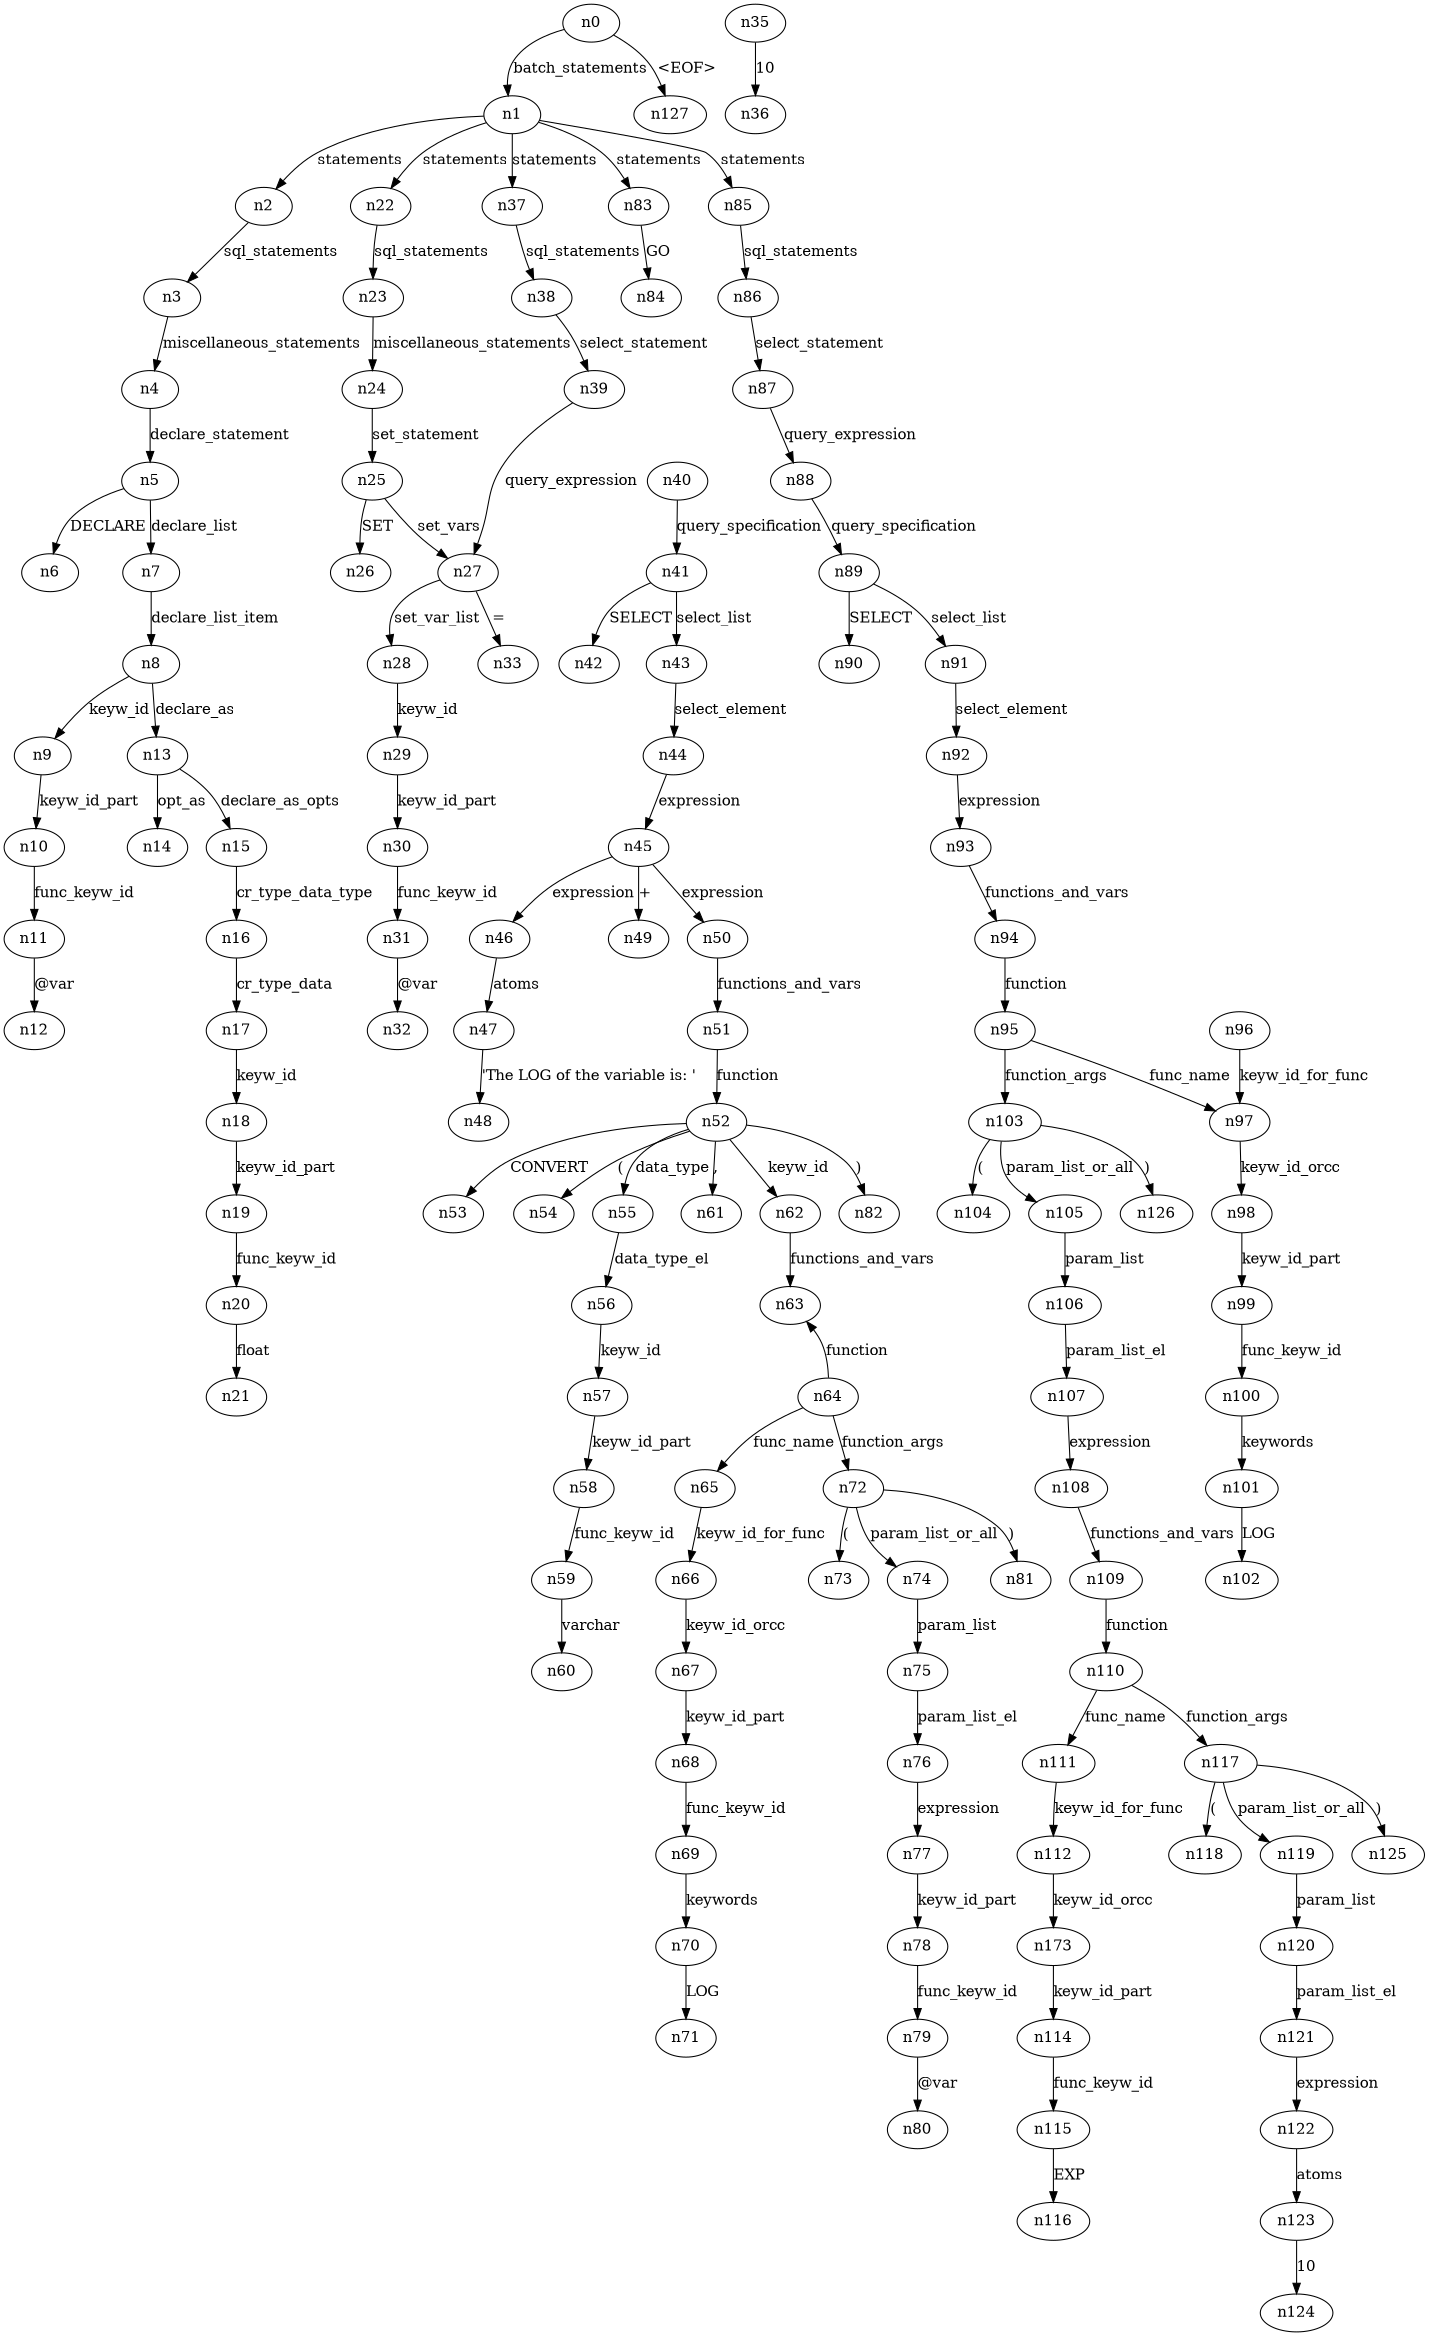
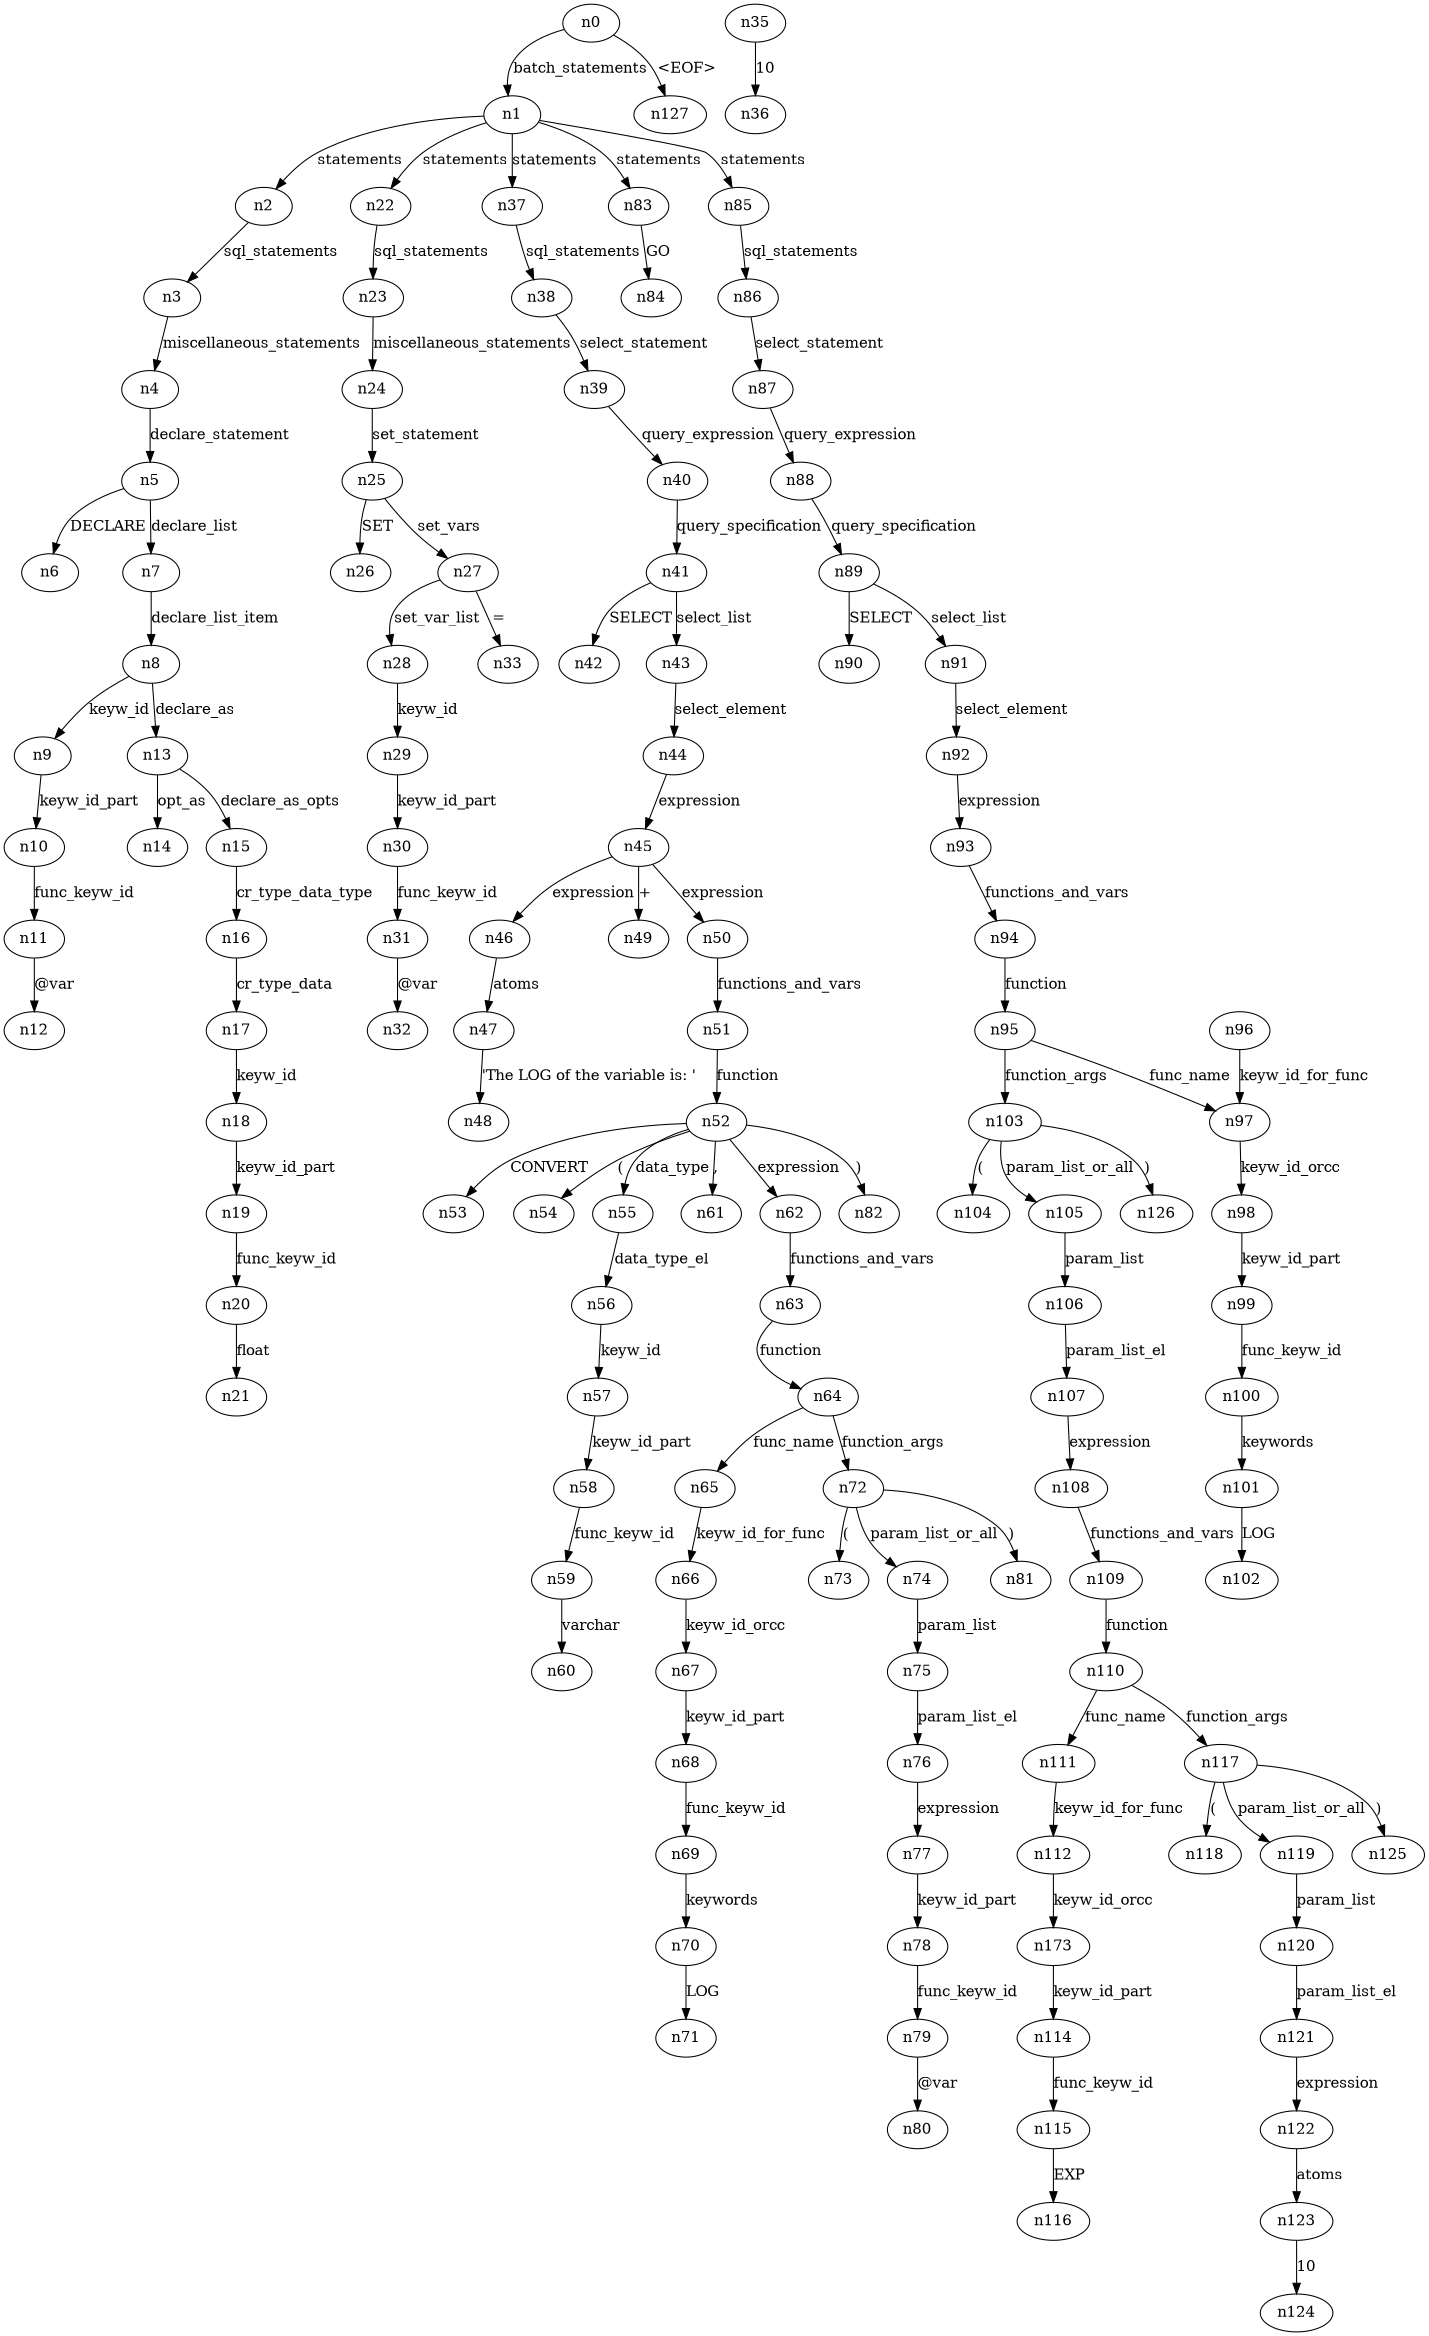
edge "n39" -> "n27": now "n39" -> "n40"
edge "n52" -> "n62": label "keyw_id" -> "expression"
edge "n64" -> "n63": reversed
